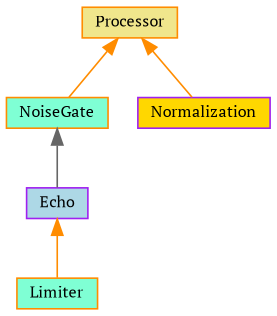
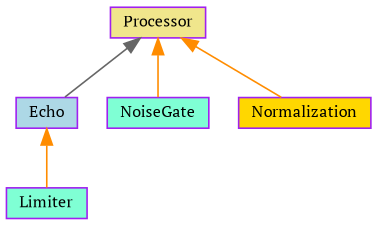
node "Processor": color darkorange -> purple
node "NoiseGate": color darkorange -> purple
edge "Echo" -> "NoiseGate": now "Echo" -> "Processor"
node "Limiter": color darkorange -> purple
